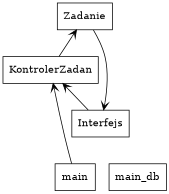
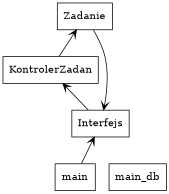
edge "main" -> "KontrolerZadan": now "main" -> "Interfejs"
